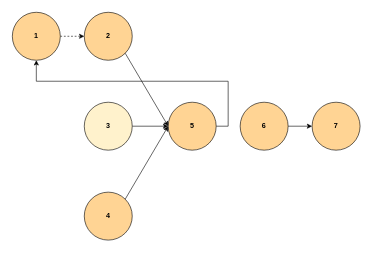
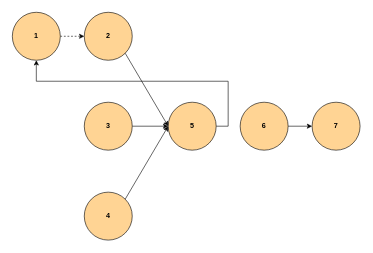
node "3": fillcolor #fff2cc -> #ffd494
